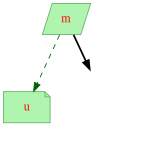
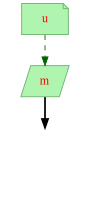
edge "m" -> "u": reversed
